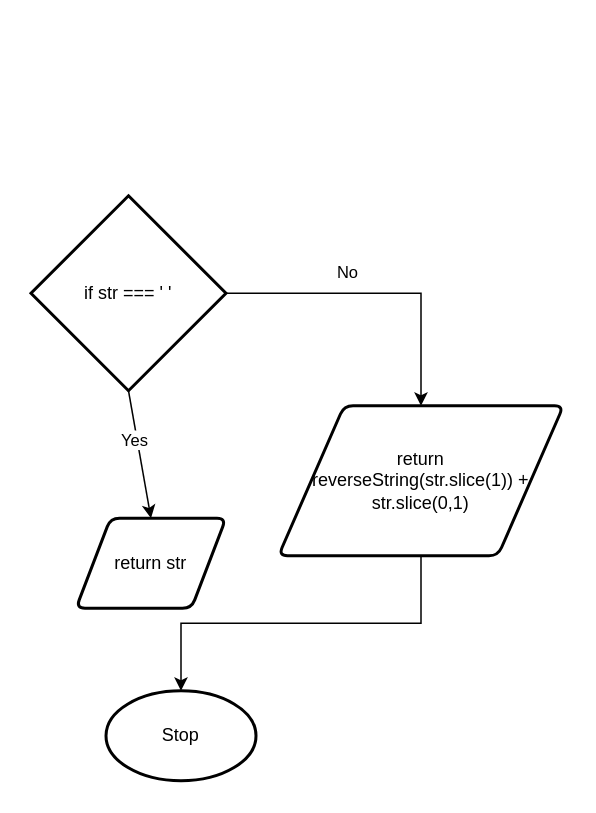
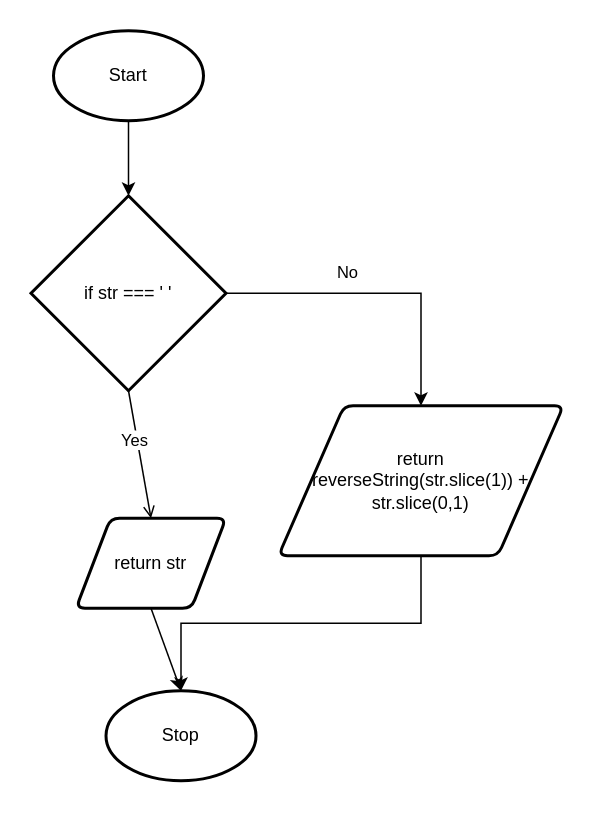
node "Start": added
edge "Start" -> "if str === ' '": added
edge "if str === ' '" -> "return str": arrowhead classic -> open
edge "return str" -> "Stop": added
